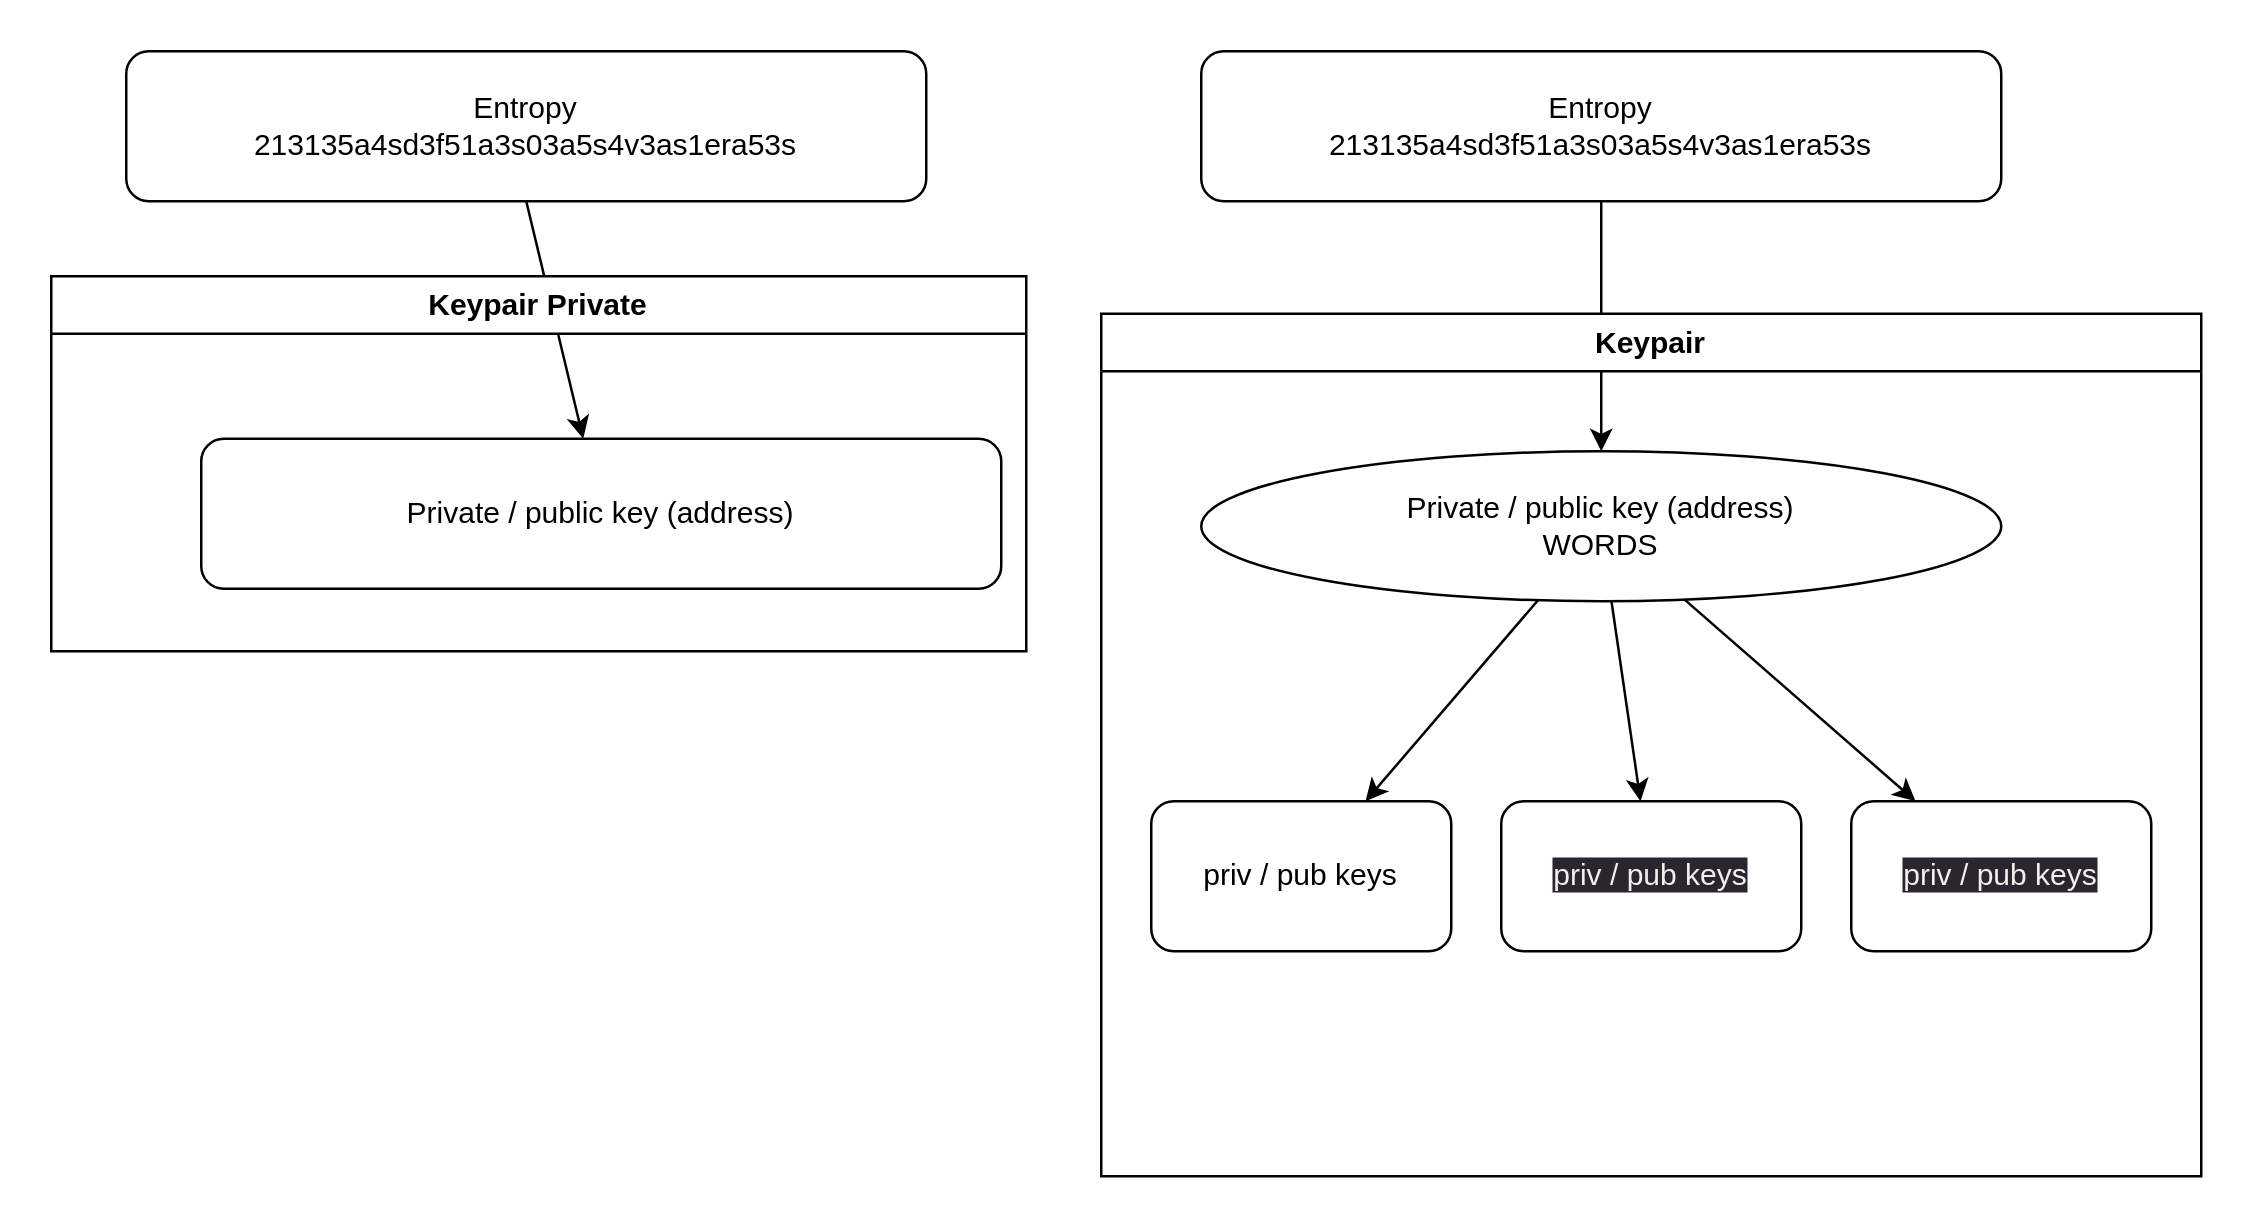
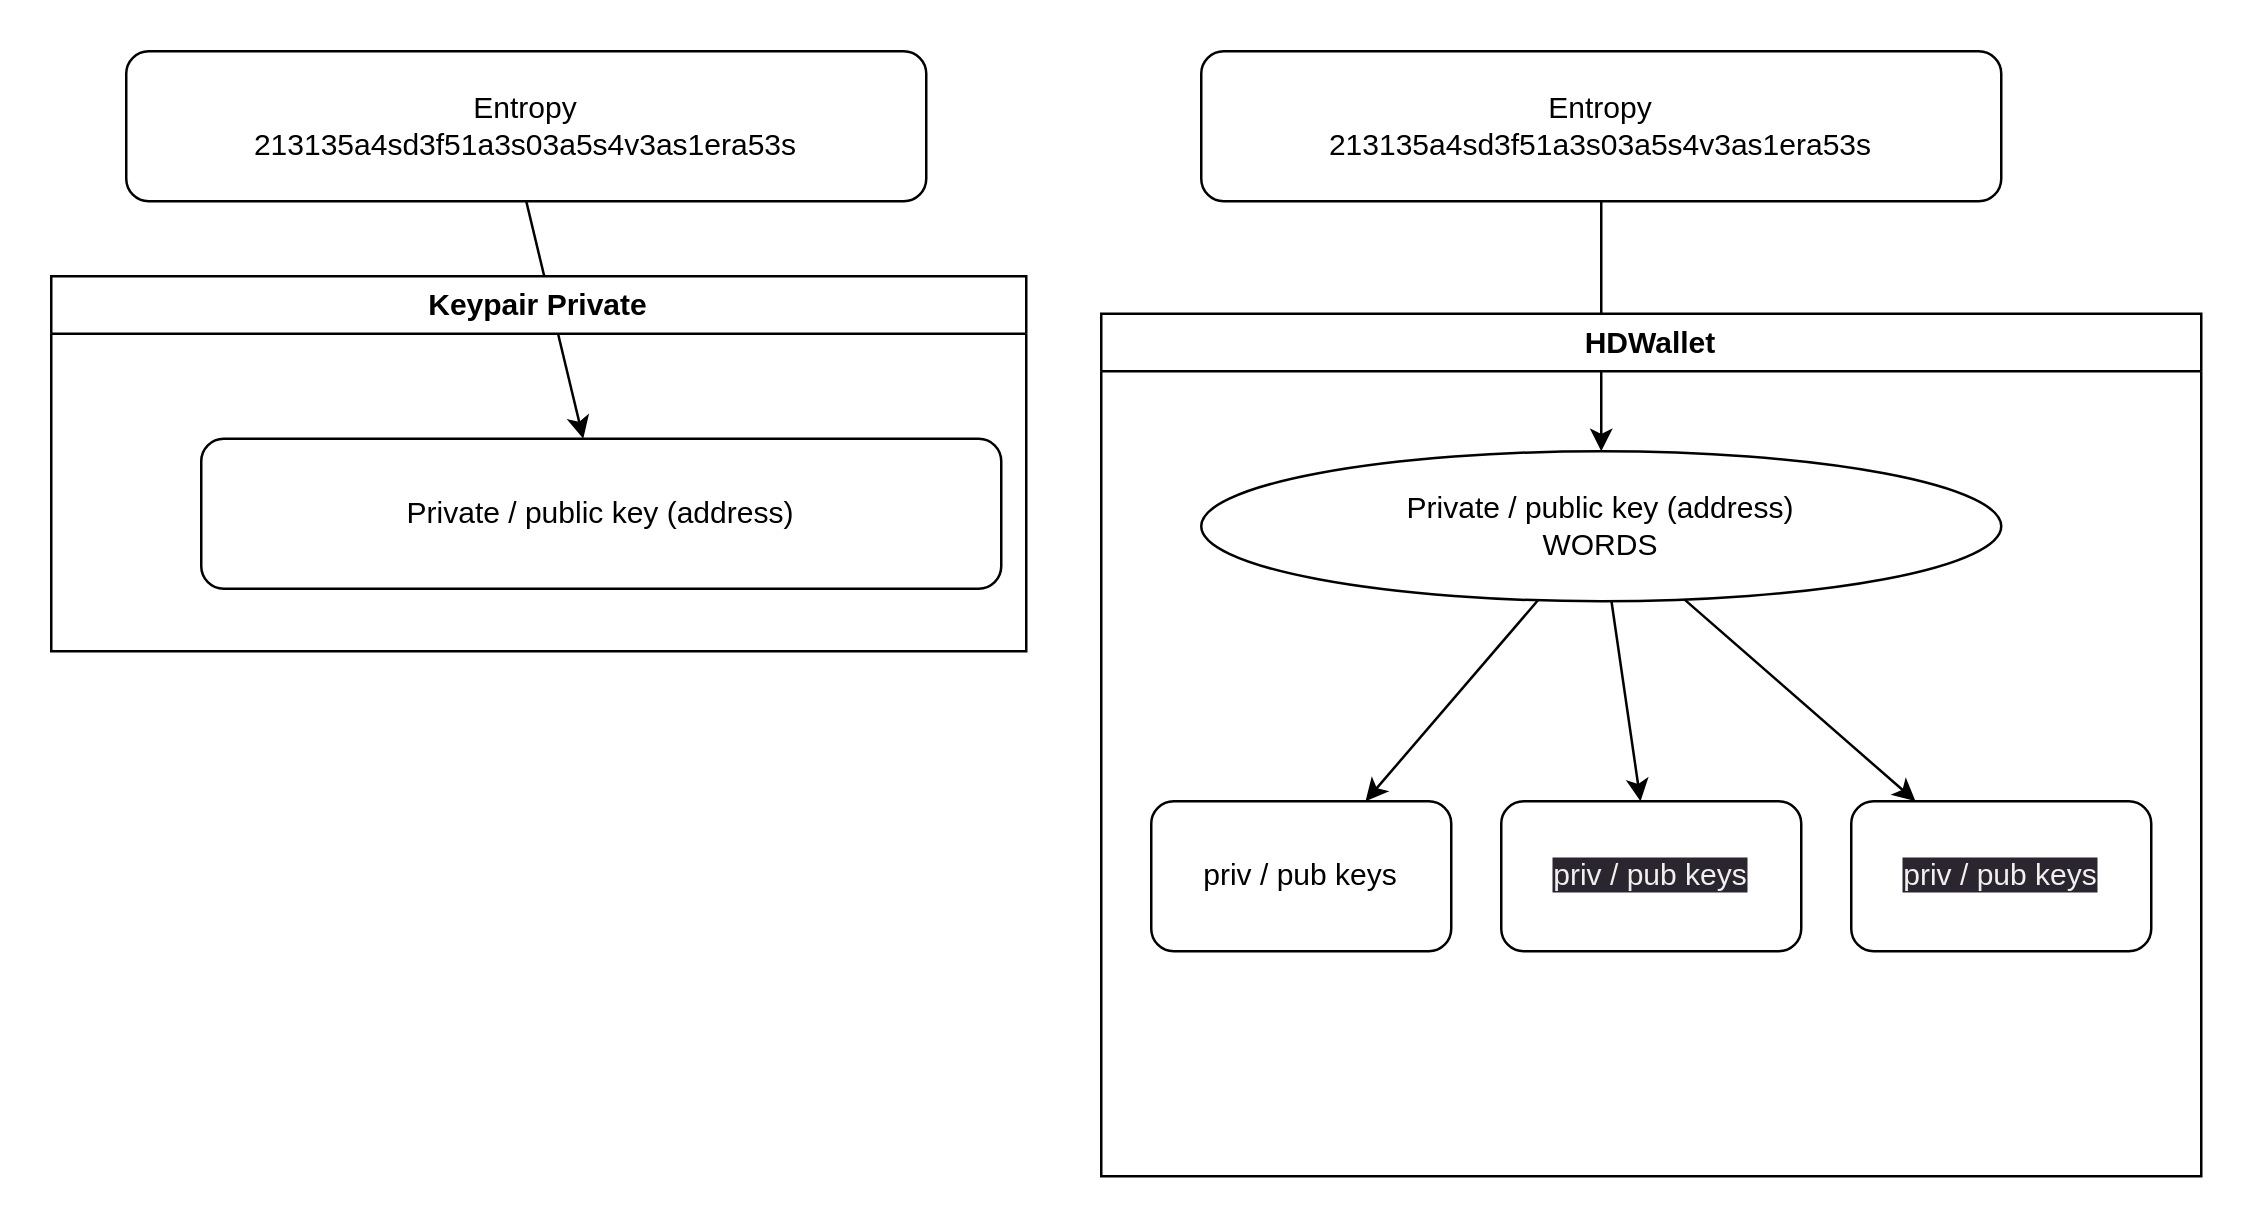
node "Keypair": label "Keypair" -> "HDWallet"
